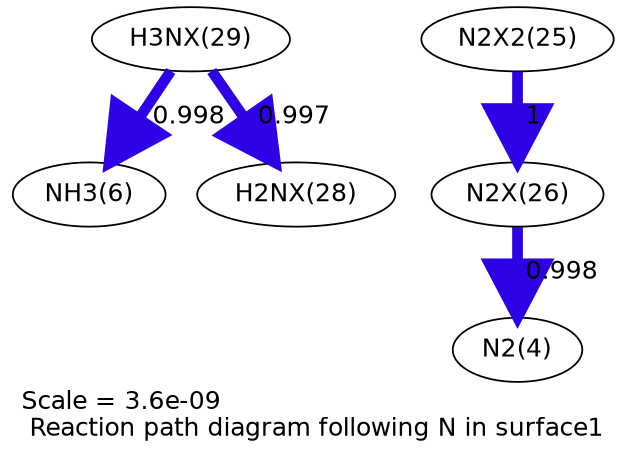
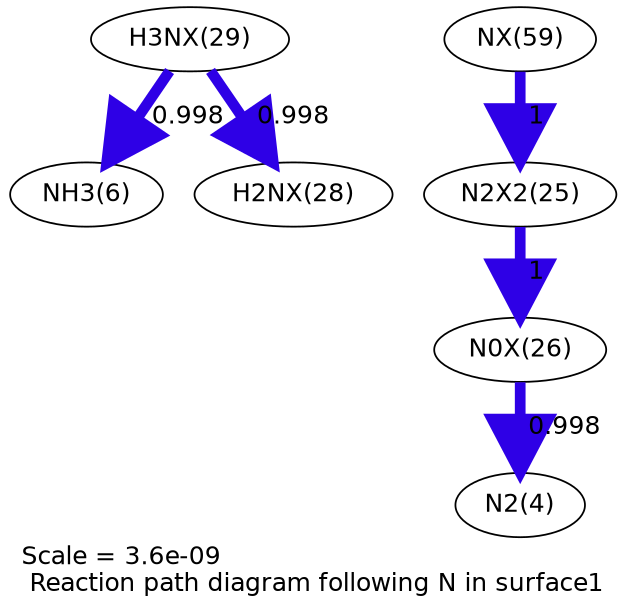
node "NX(59)": added
edge "H3NX(29)" -> "H2NX(28)": label " 0.997" -> " 0.998"
node "N2X(26)": label "N2X(26)" -> "N0X(26)"
